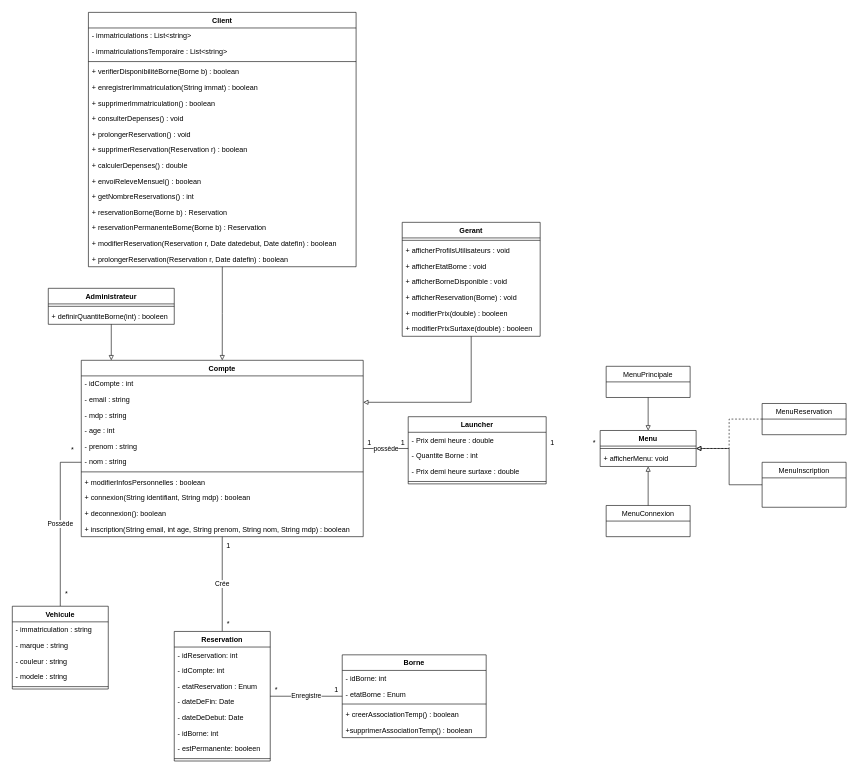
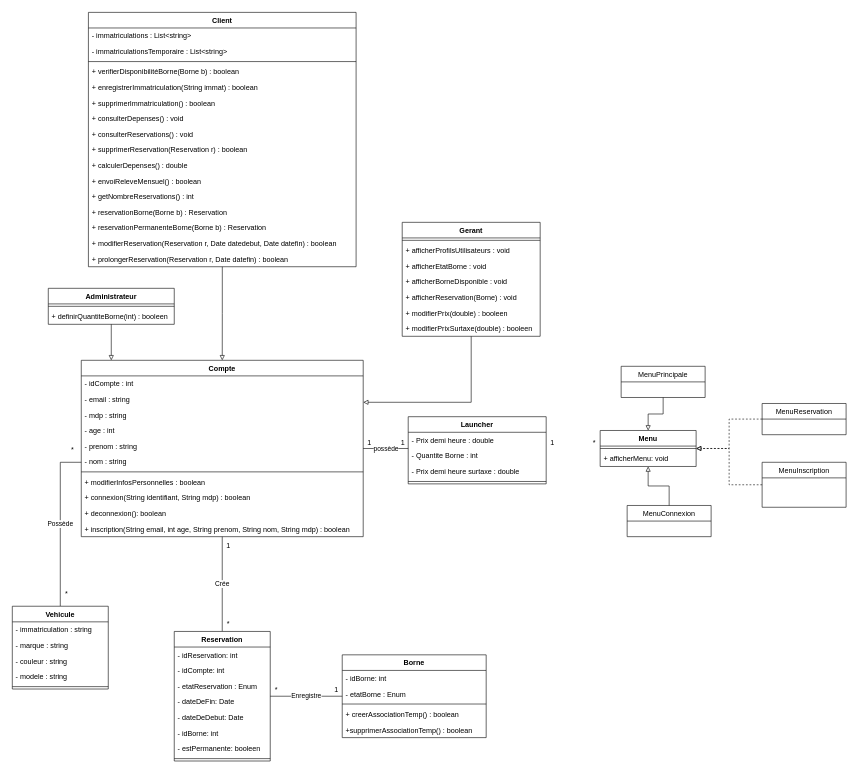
node "+ prolongerReservation() : void": label "+ prolongerReservation() : void" -> "+ consulterReservations() : void"
node "MenuPrincipale": moved (648, 382) -> (663, 382)
edge "MenuInscription" -> "Menu": style solid -> dashed
node "MenuConnexion": moved (648, 521) -> (669, 521)
